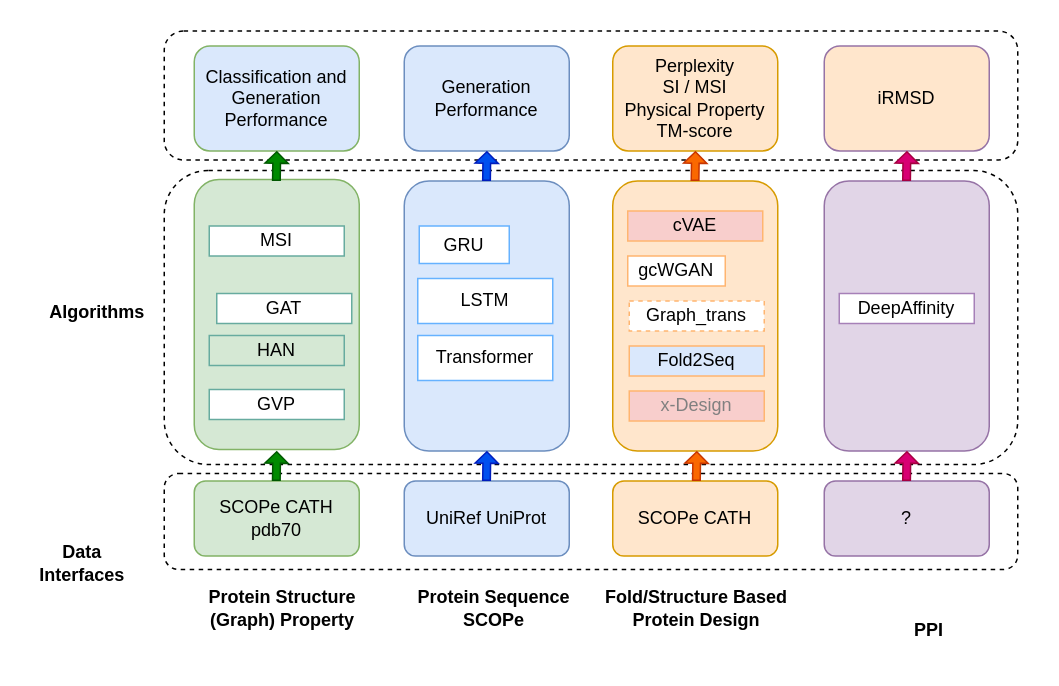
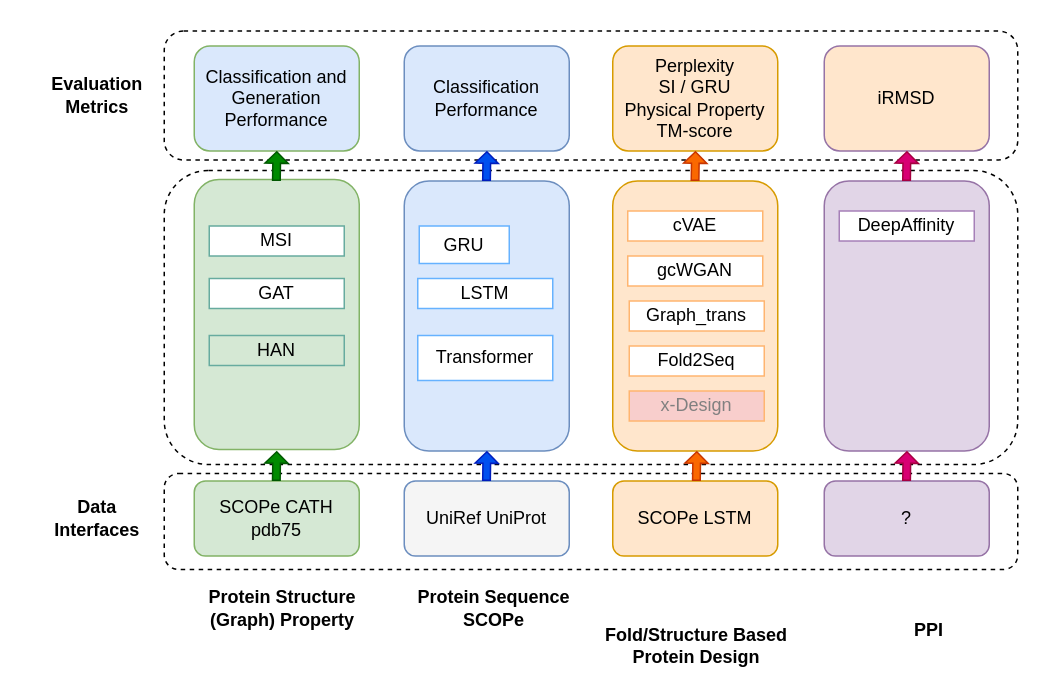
node "Evaluation Metrics": added
node "Generation Performance": label "Generation Performance" -> "Classification Performance"
node "Perplexity SI / MSI Physical Property TM-score": label "Perplexity SI / MSI Physical Property TM-score" -> "Perplexity SI / GRU Physical Property TM-score"
node "cVAE": fillcolor #f8cecc -> #ffffff
node "gcWGAN": size 98x30 -> 135x30
node "LSTM": size 135x45 -> 135x30
node "GAT": moved (284, 308) -> (277, 293)
node "DeepAffinity": moved (907, 308) -> (907, 226)
node "Algorithms": removed
node "Graph_trans": style dashed -> solid
node "Fold2Seq": fillcolor #dae8fc -> #ffffff
node "GVP": removed
node "SCOPe CATH pdb70": label "SCOPe CATH pdb70" -> "SCOPe CATH pdb75"
node "UniRef UniProt": fillcolor #dae8fc -> #f5f5f5
node "SCOPe CATH": label "SCOPe CATH" -> "SCOPe LSTM"
node "Data Interfaces": moved (83, 563) -> (98, 518)
node "Fold/Structure Based Protein Design": moved (697, 608) -> (697, 646)
